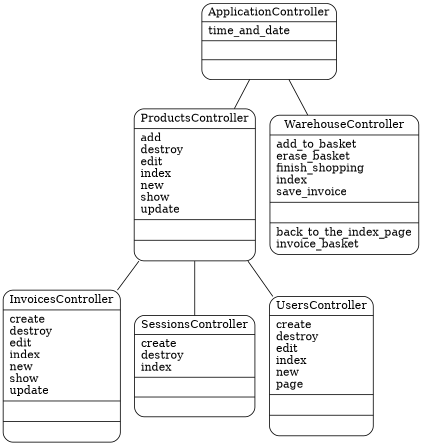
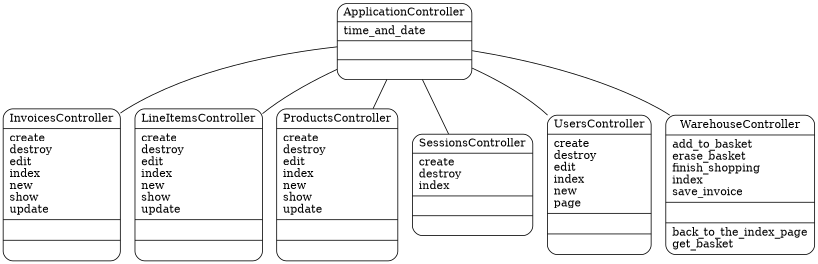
node "ProductsController": text "add" -> "create"
node "LineItemsController": added
node "WarehouseController": text "invoice_basket" -> "get_basket"
edge "ProductsController" -- "InvoicesController": now "ApplicationController" -- "InvoicesController"
edge "ProductsController" -- "UsersController": now "ApplicationController" -- "UsersController"
edge "ProductsController" -- "SessionsController": now "ApplicationController" -- "SessionsController"
